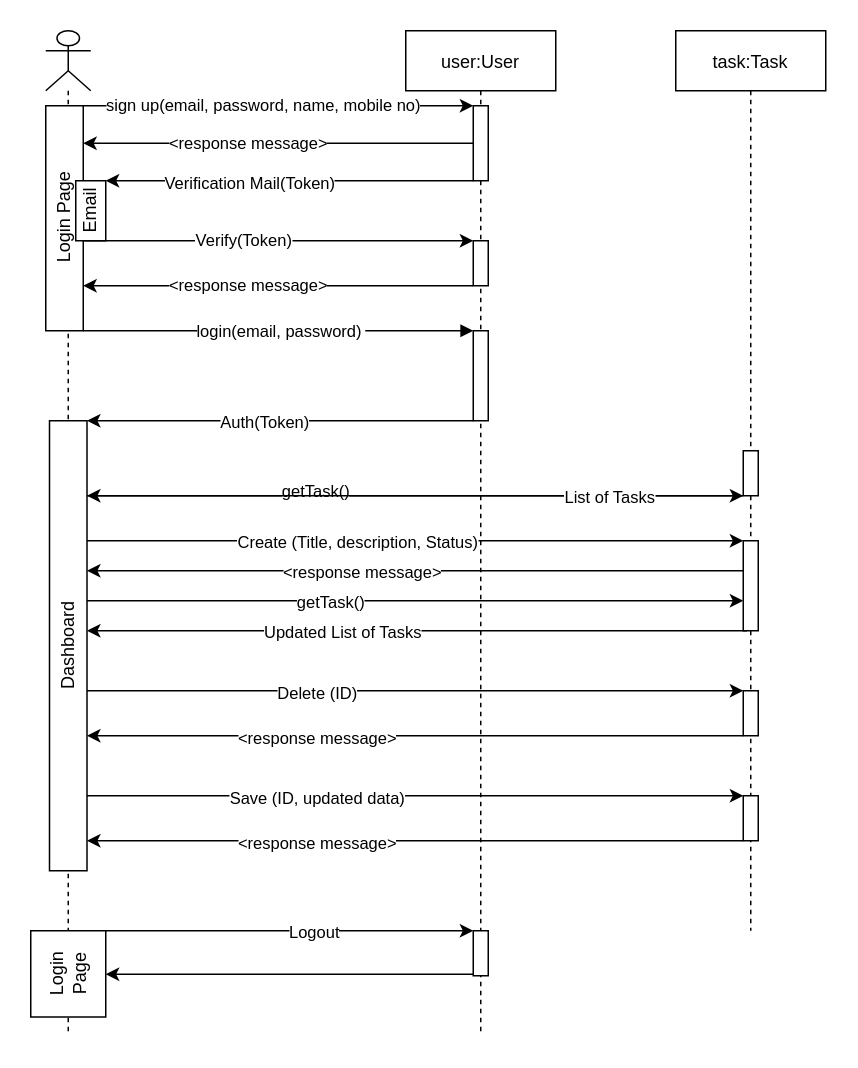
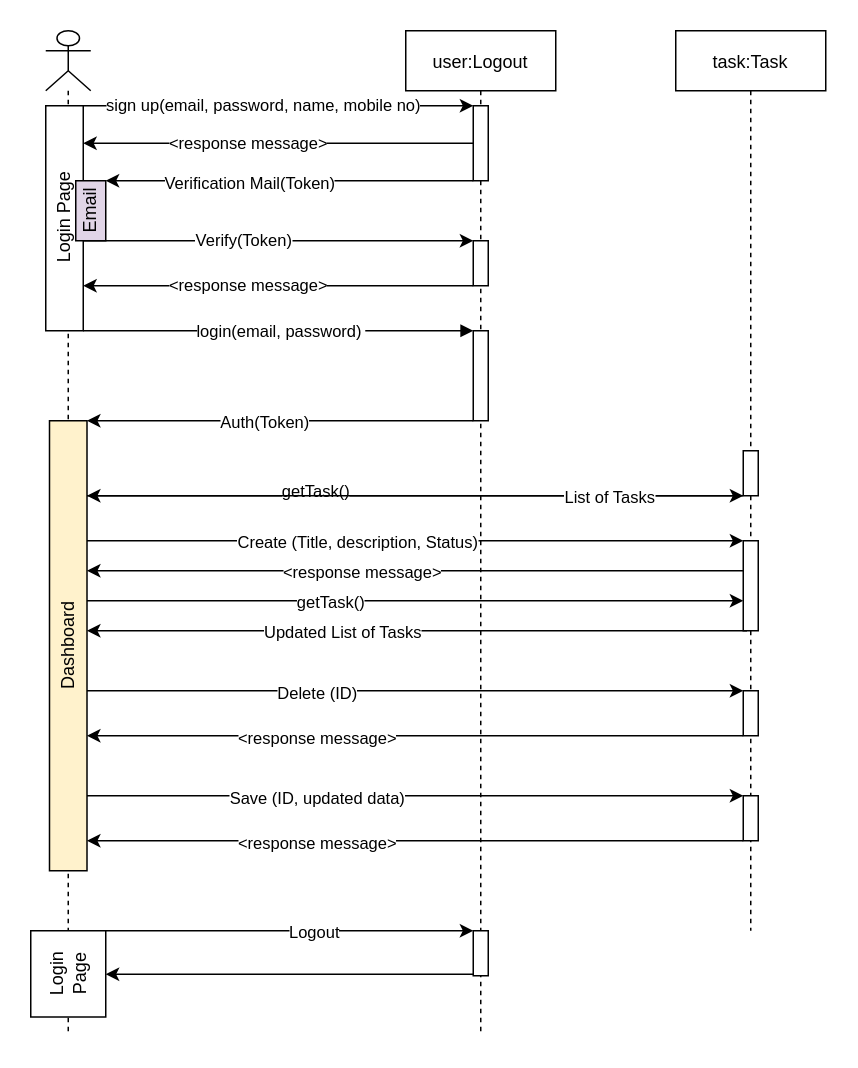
node "user:User": label "user:User" -> "user:Logout"
node "Email": fillcolor #ffffff -> #e1d5e7
node "Dashboard": fillcolor #ffffff -> #fff2cc
